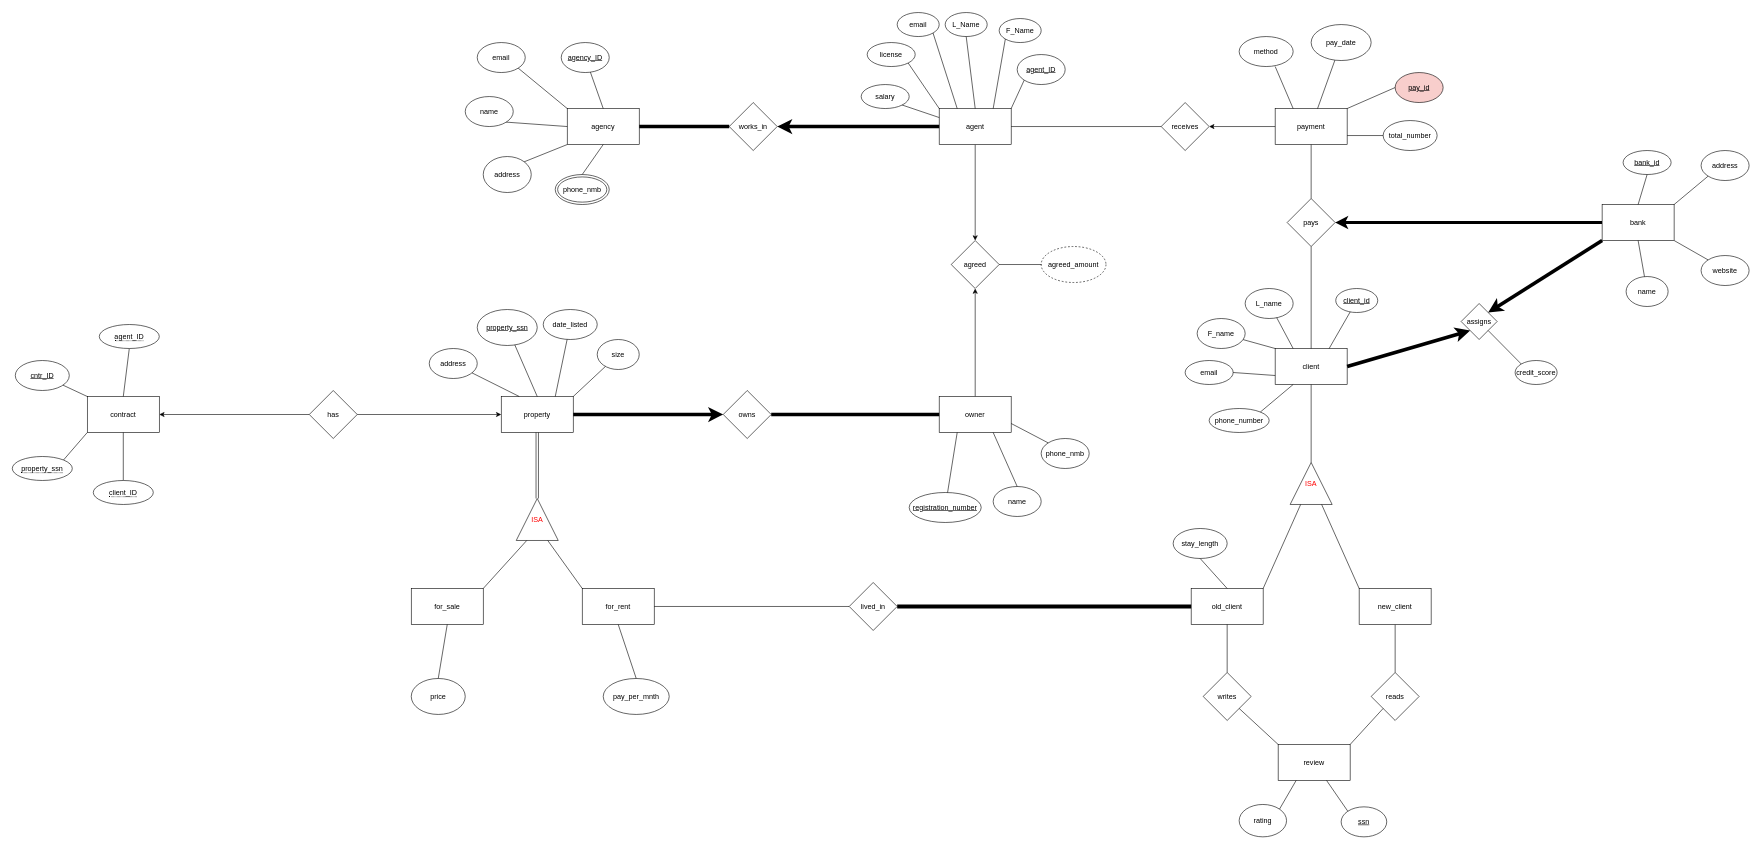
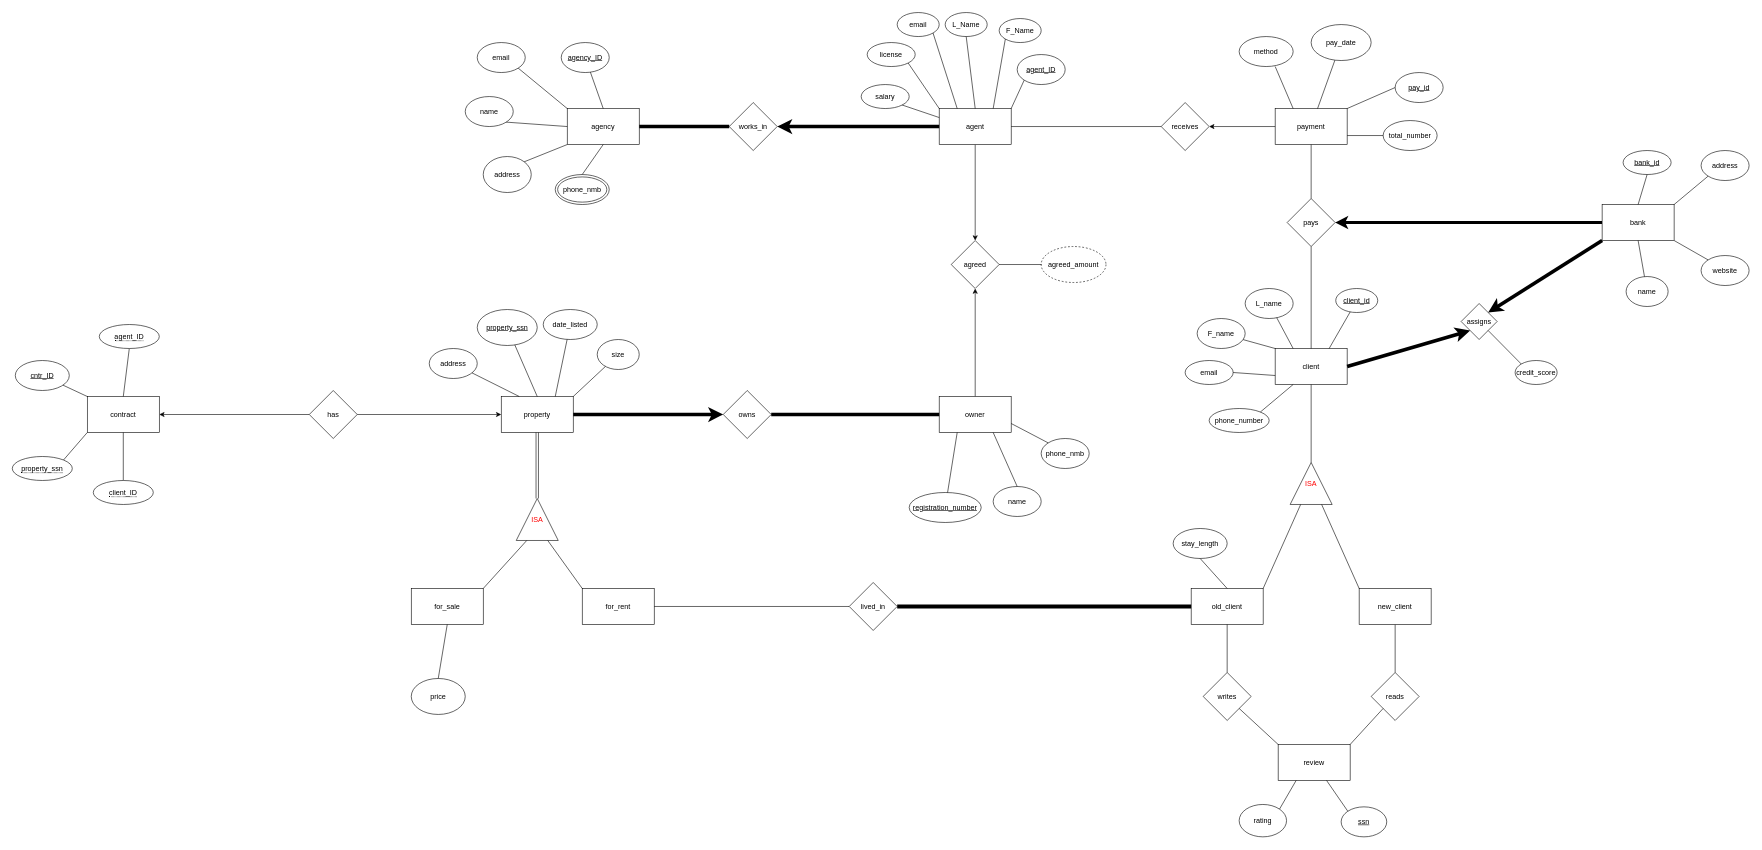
node "pay_id": fillcolor #f8cecc -> #ffffff
edge "for_rent" -- "pay_per_mnth": removed
node "pay_per_mnth": removed
